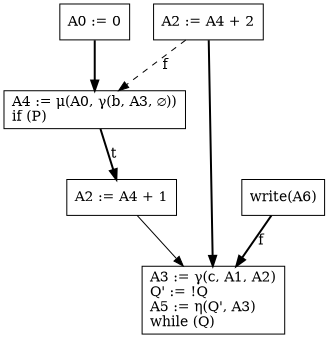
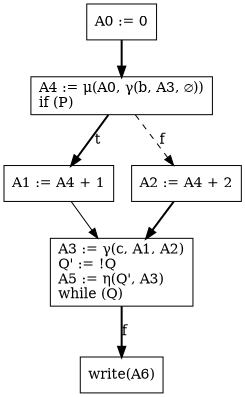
edge "A2 := A4 + 2" -> "A4 := μ(A0, γ(b, A3, ∅)) if (P)": reversed
node "A2 := A4 + 1": label "A2 := A4 + 1" -> "A1 := A4 + 1"
edge "write(A6)" -> "A3 := γ(c, A1, A2) Q' := !Q A5 := η(Q', A3) while (Q)": reversed
